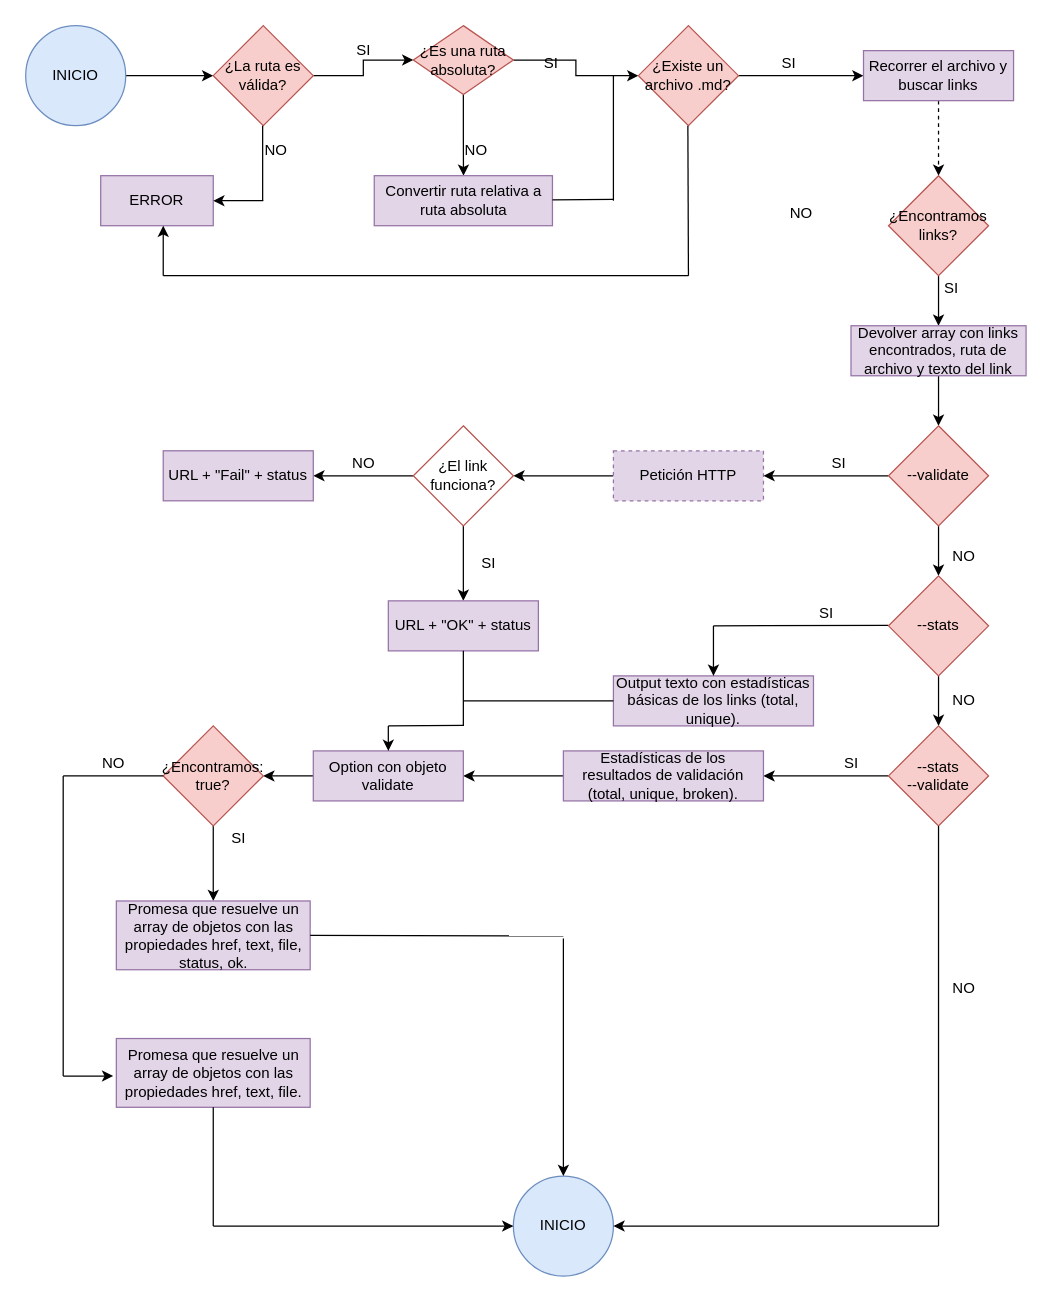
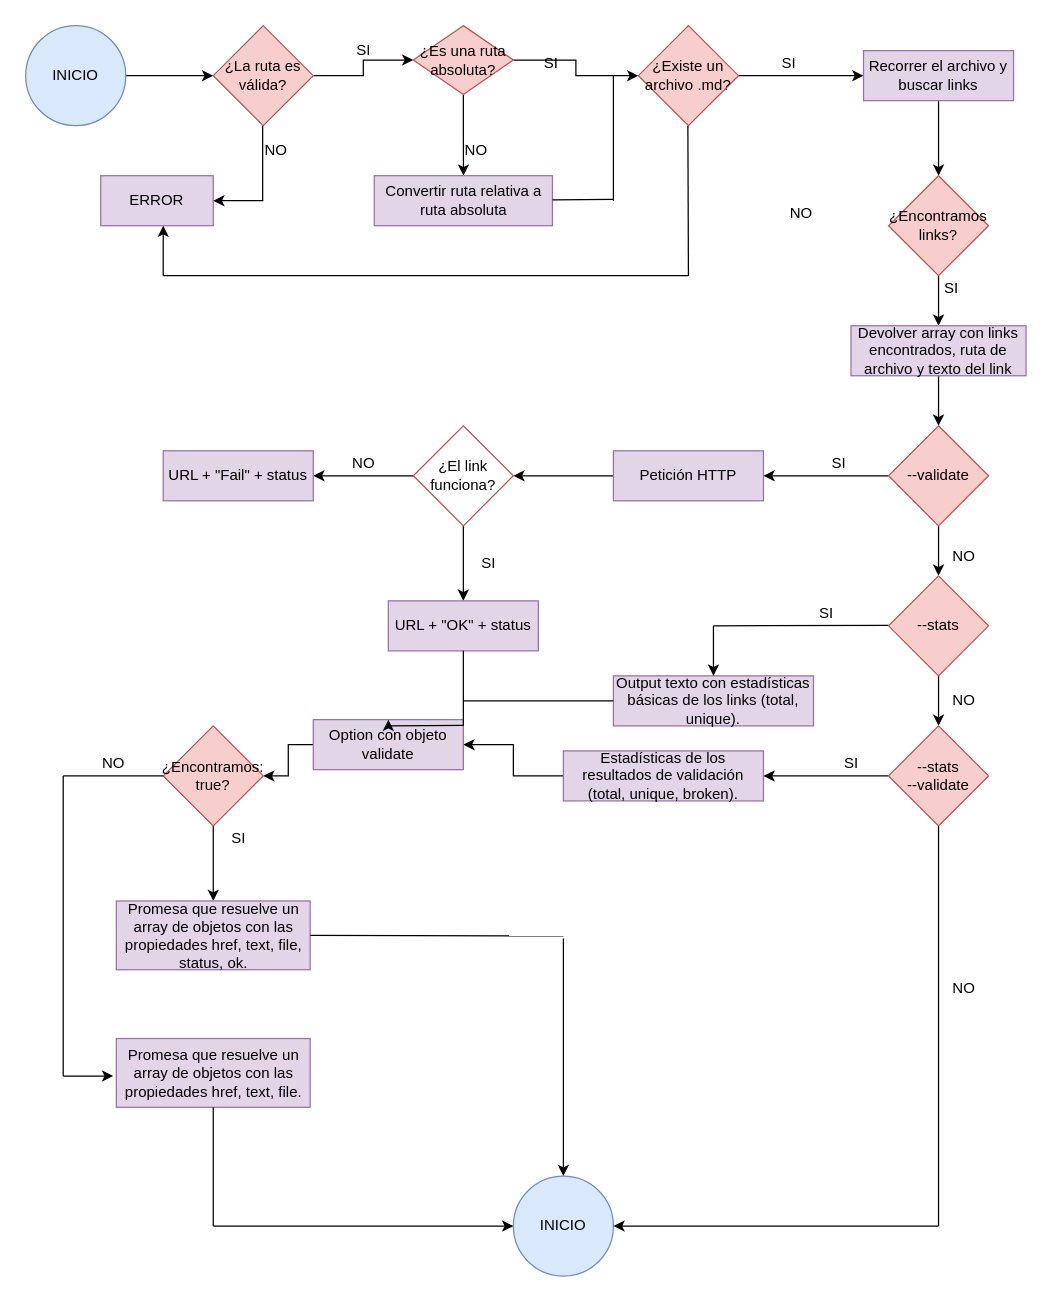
edge "Recorrer el archivo y buscar links" -> "¿Encontramos links?": style dashed -> solid
node "Petición HTTP": style dashed -> solid
node "Option con objeto validate": moved (388, 776) -> (388, 744)
